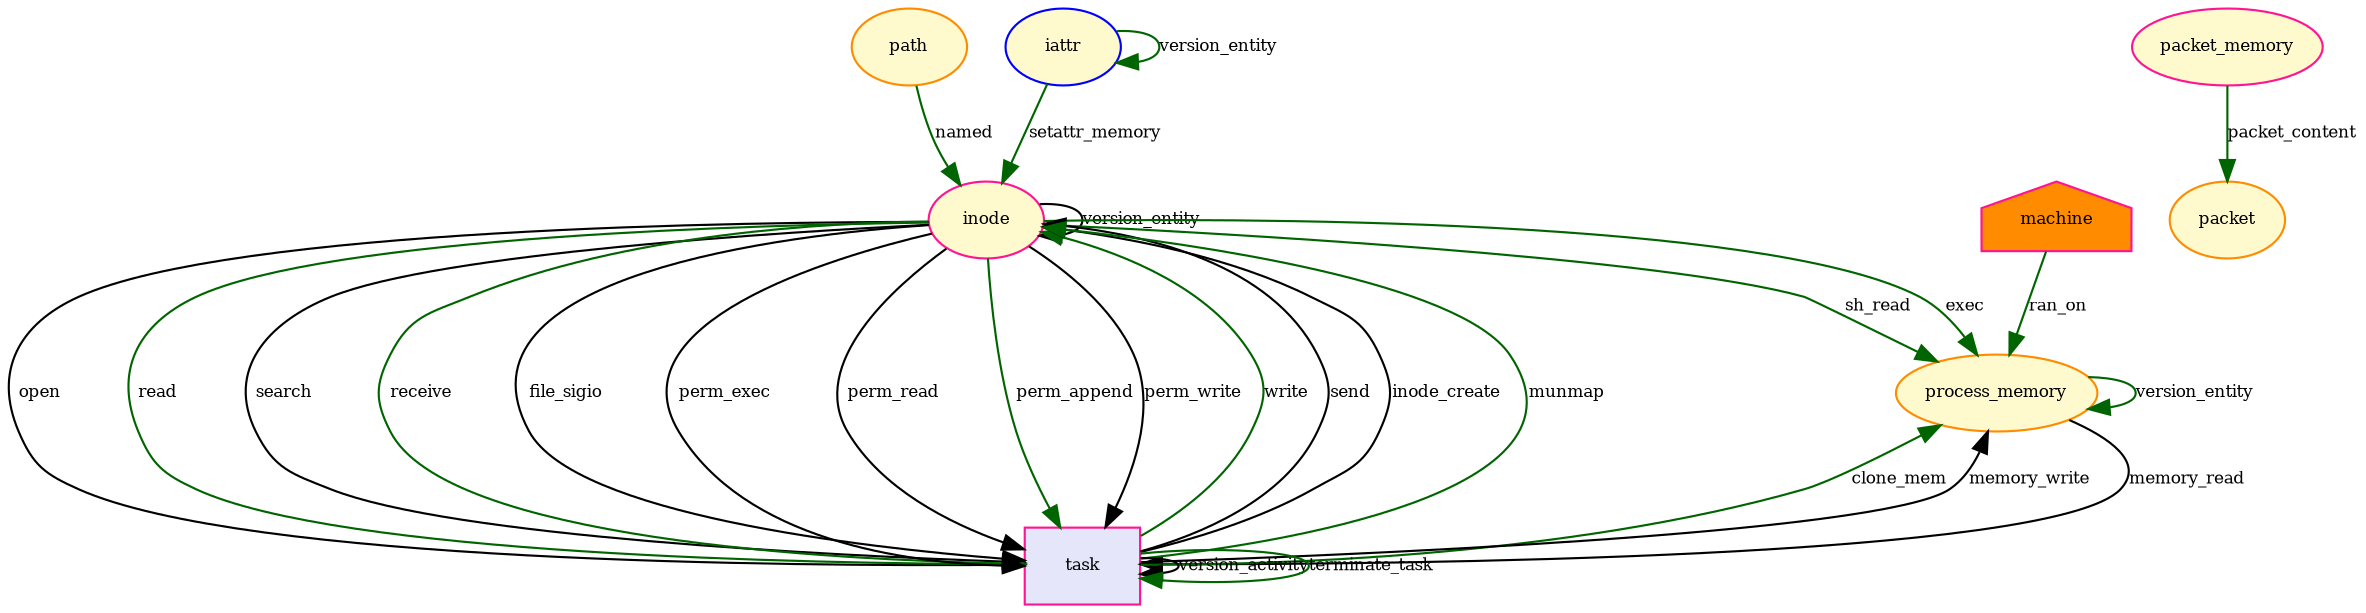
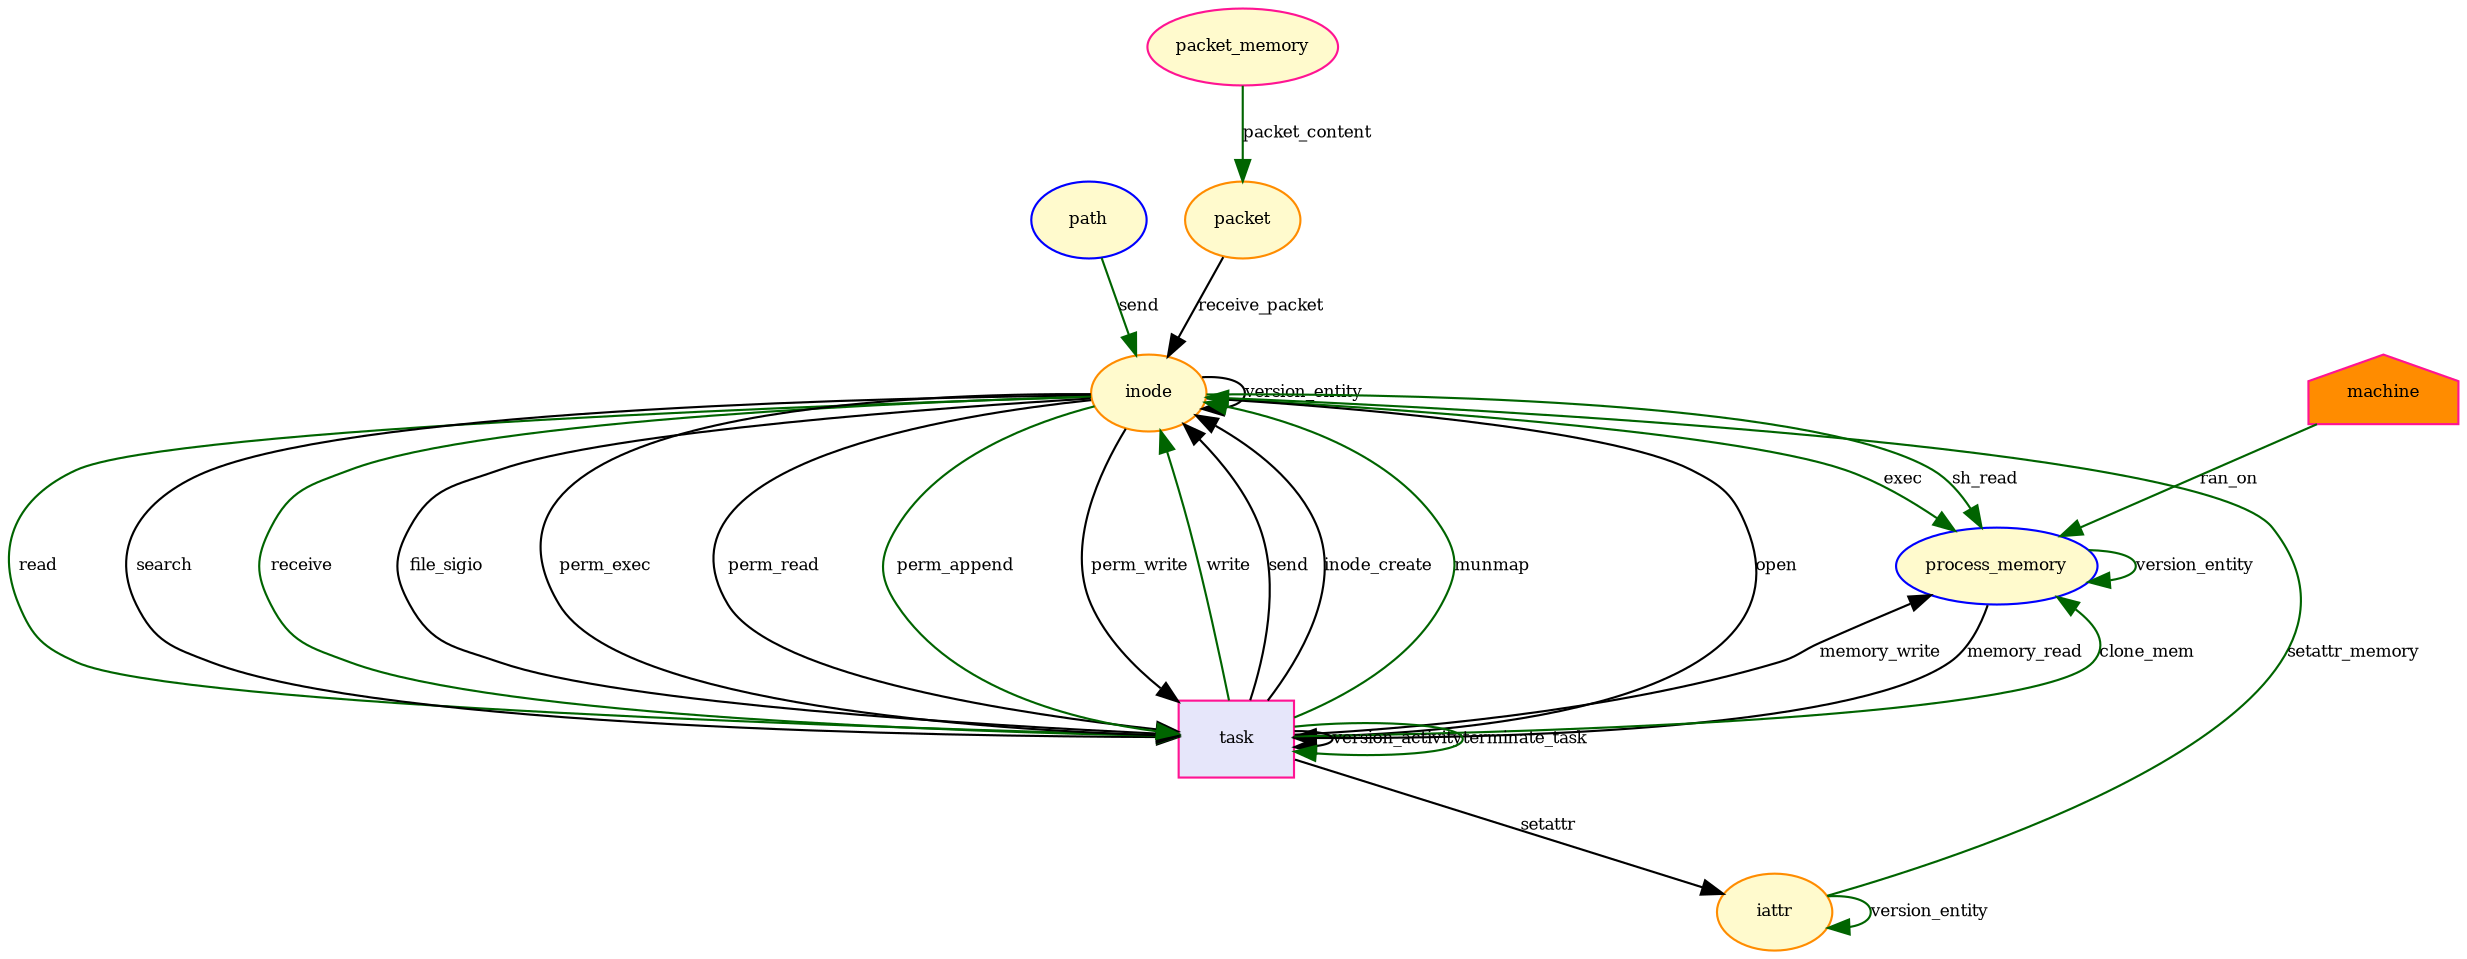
node "path": color darkorange -> blue
node "iattr": color blue -> darkorange
edge "path" -> "inode": label "named" -> "send"
node "inode": color deeppink -> darkorange
edge "packet" -> "inode": added, label "receive_packet"
node "process_memory": color darkorange -> blue
edge "task" -> "iattr": added, label "setattr"
